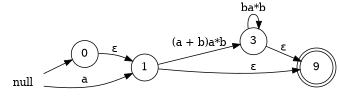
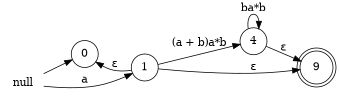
node "3": label "3" -> "4"
edge "0" -> "1": reversed
